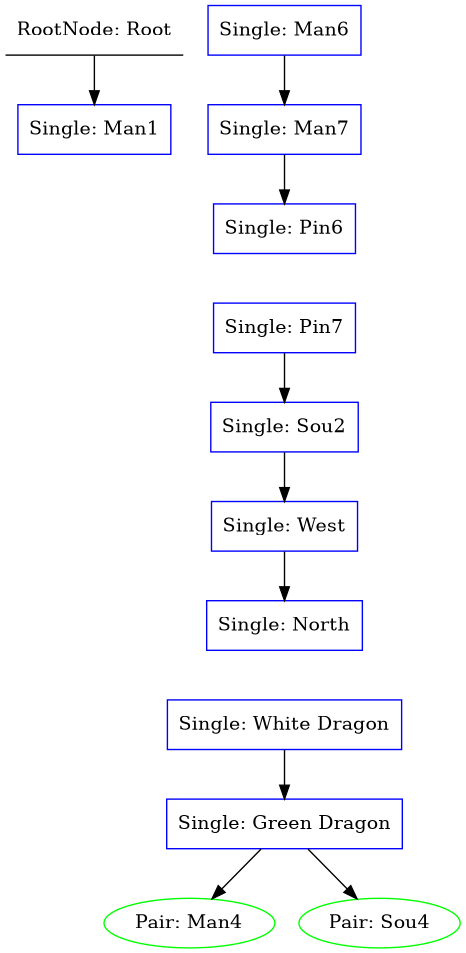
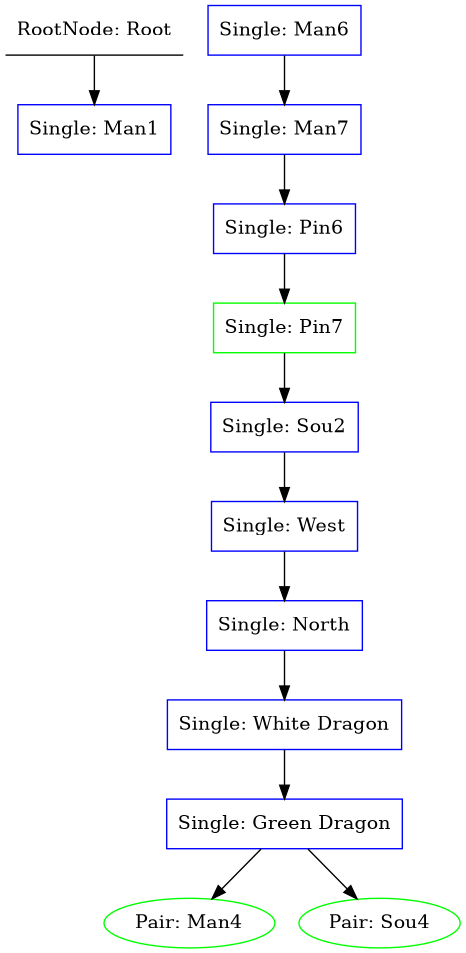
edge "Single: Pin6" -> "Single: Pin7": added
node "Single: Pin7": color blue -> green
edge "Single: North" -> "Single: White Dragon": added
